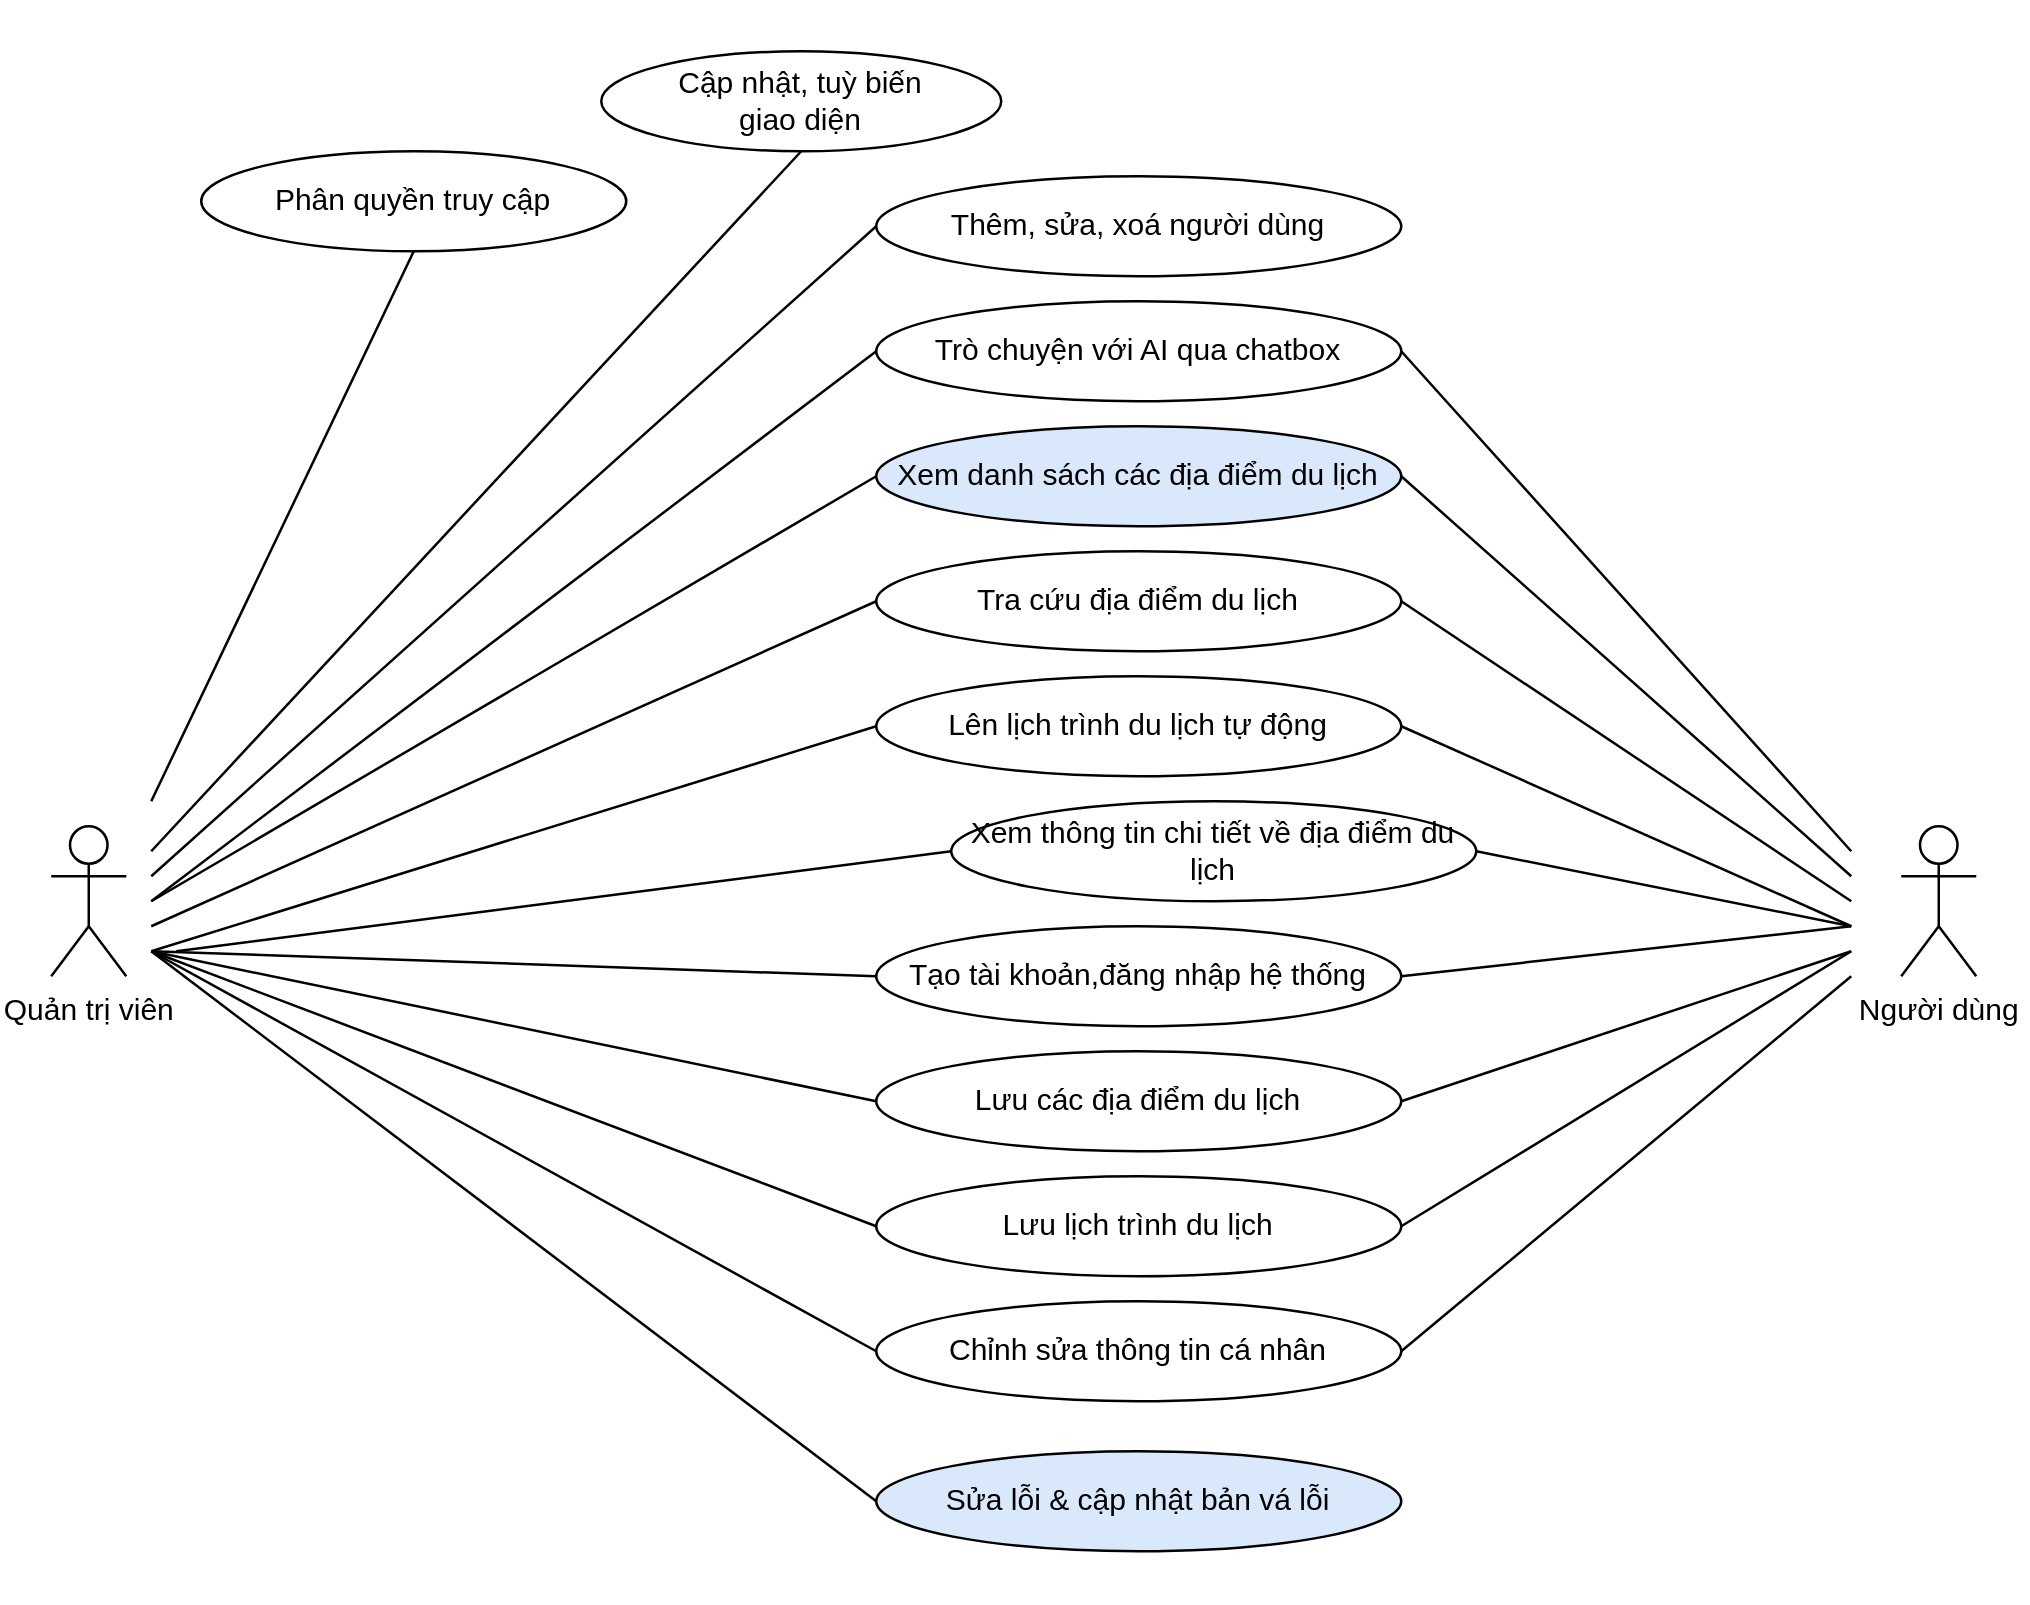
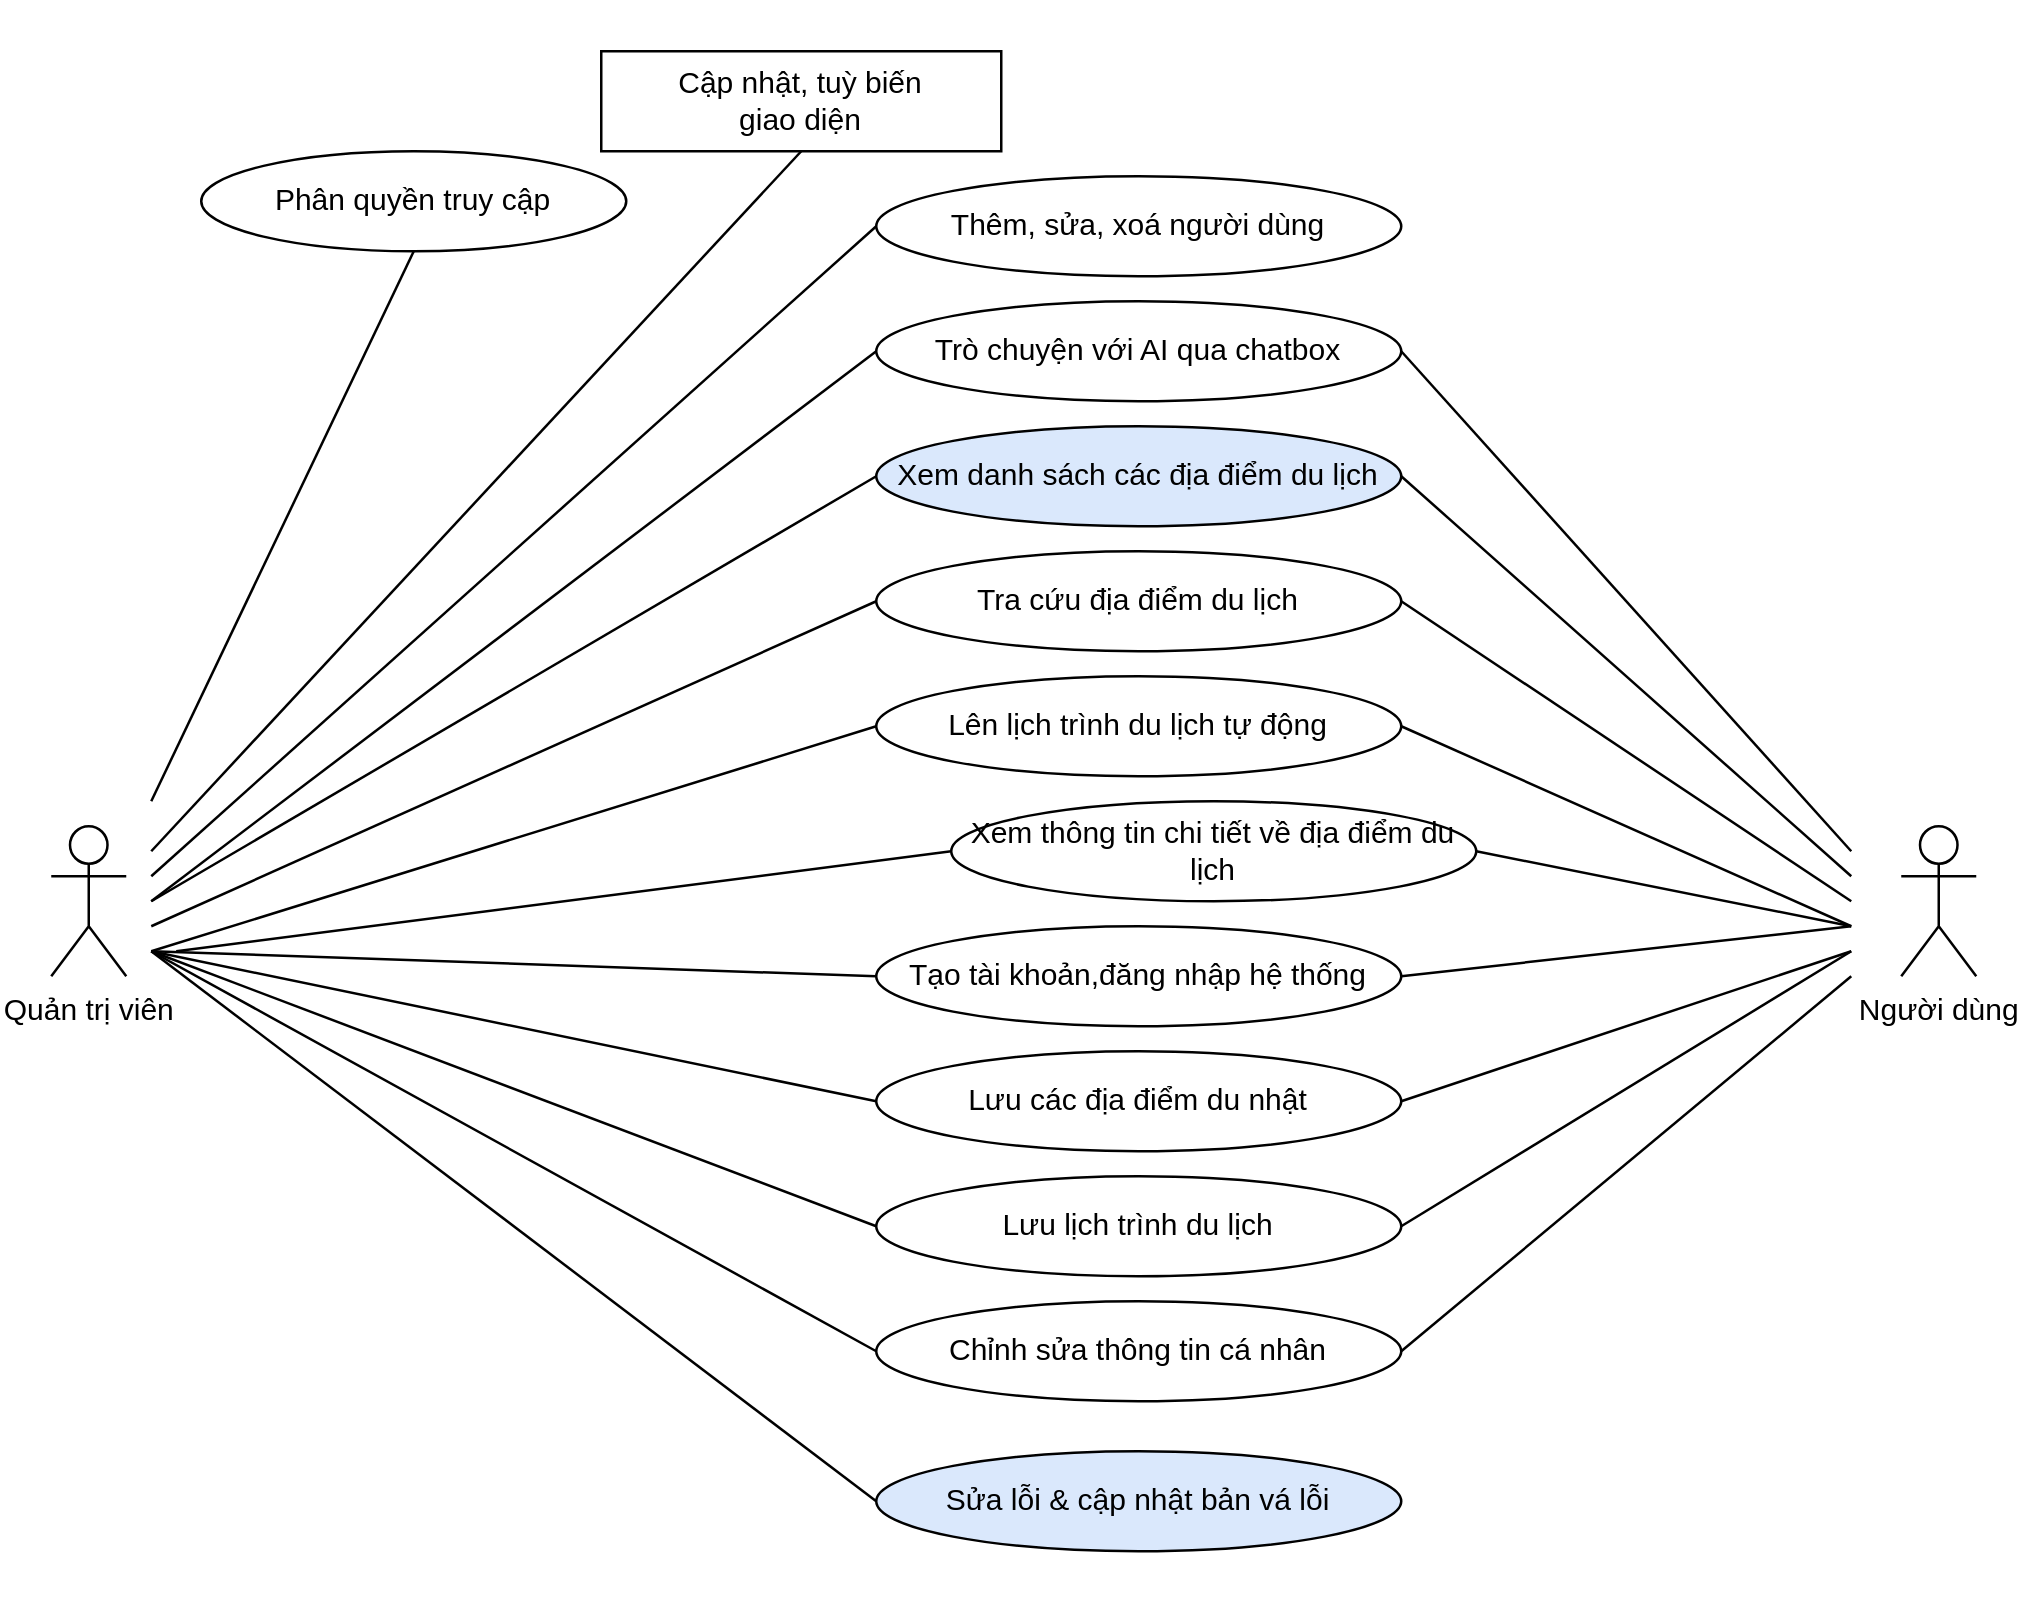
node "Cập nhật, tuỳ biến giao diện": shape ellipse -> rectangle
node "Lưu các địa điểm du lịch": label "Lưu các địa điểm du lịch" -> "Lưu các địa điểm du nhật"
